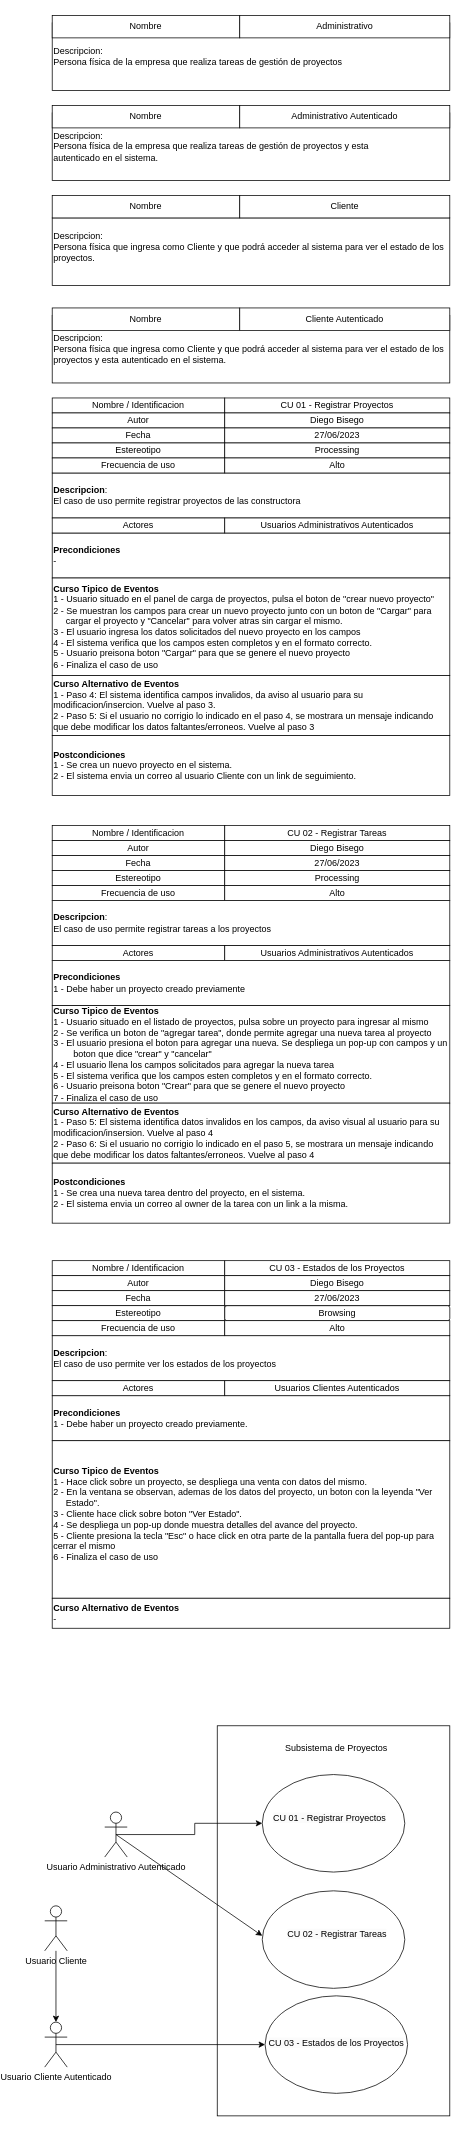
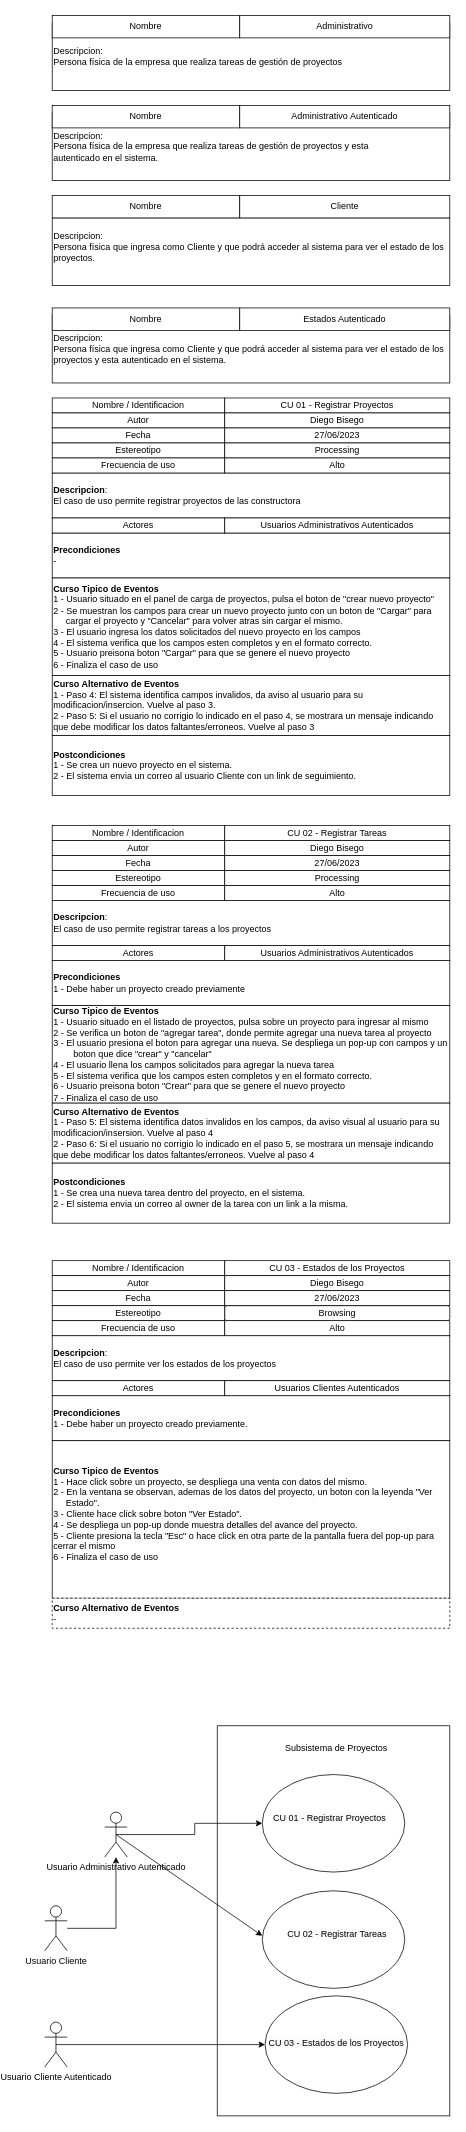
node "Cliente Autenticado": label "Cliente Autenticado" -> "Estados Autenticado"
node "Curso Alternativo de Eventos -": style solid -> dashed
edge "Usuario Cliente" -> "Usuario Cliente Autenticado": now "Usuario Cliente" -> "Usuario Administrativo Autenticado"
